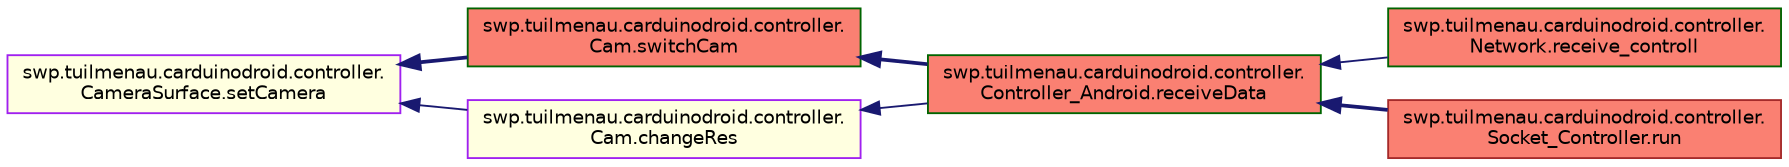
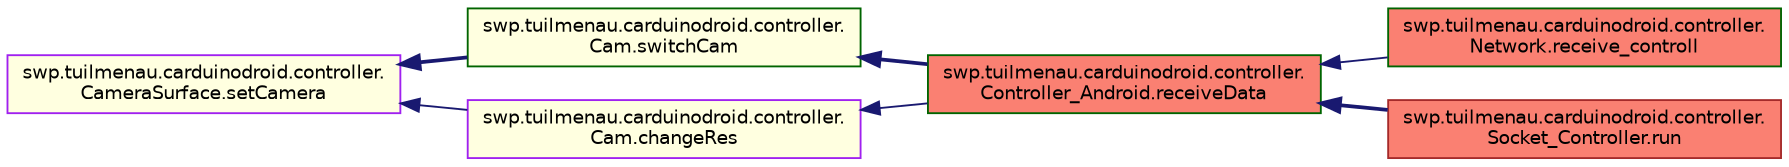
node "swp.tuilmenau.carduinodroid.controller. Cam.switchCam": fillcolor salmon -> lightyellow
